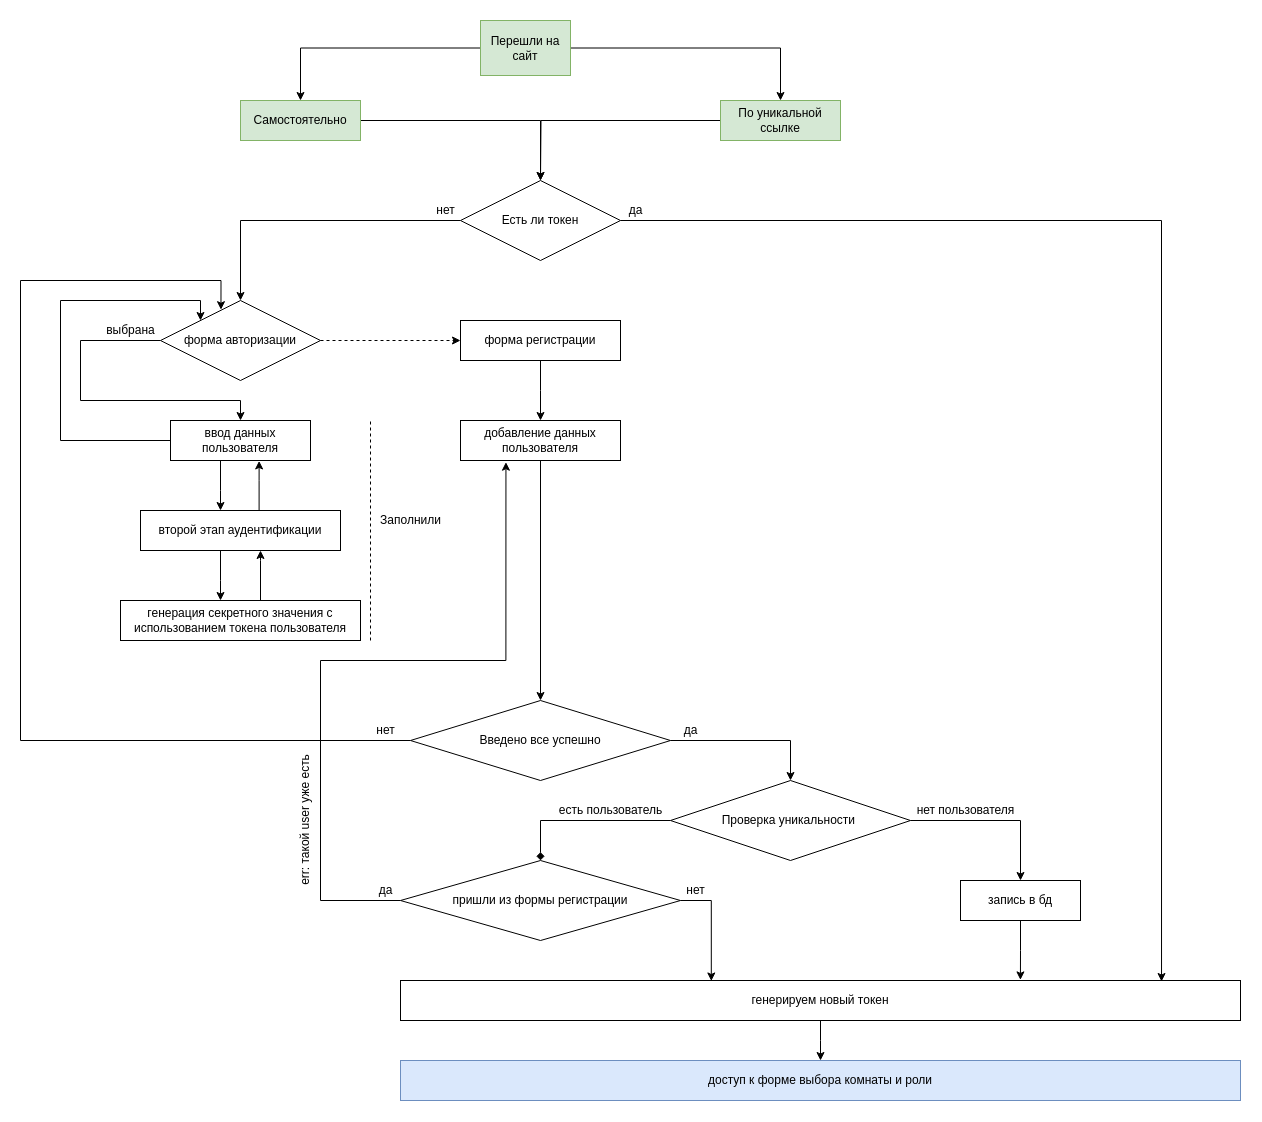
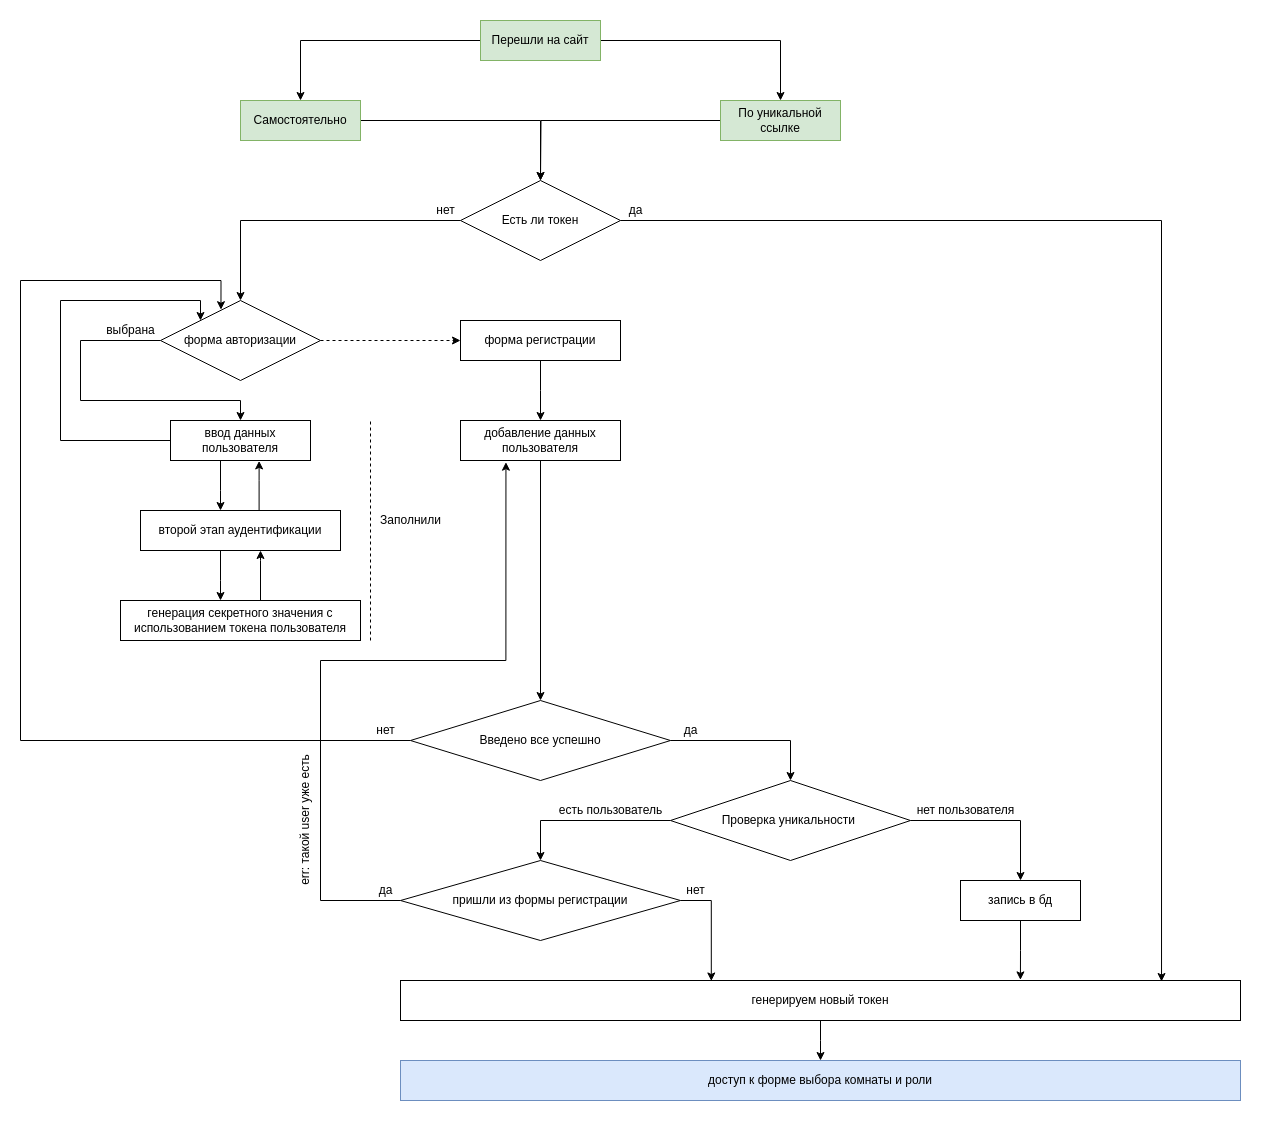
node "Перешли на сайт": size 90x55 -> 120x40
edge "Проверка уникальности" -> "пришли из формы регистрации": arrowhead diamond -> classic
